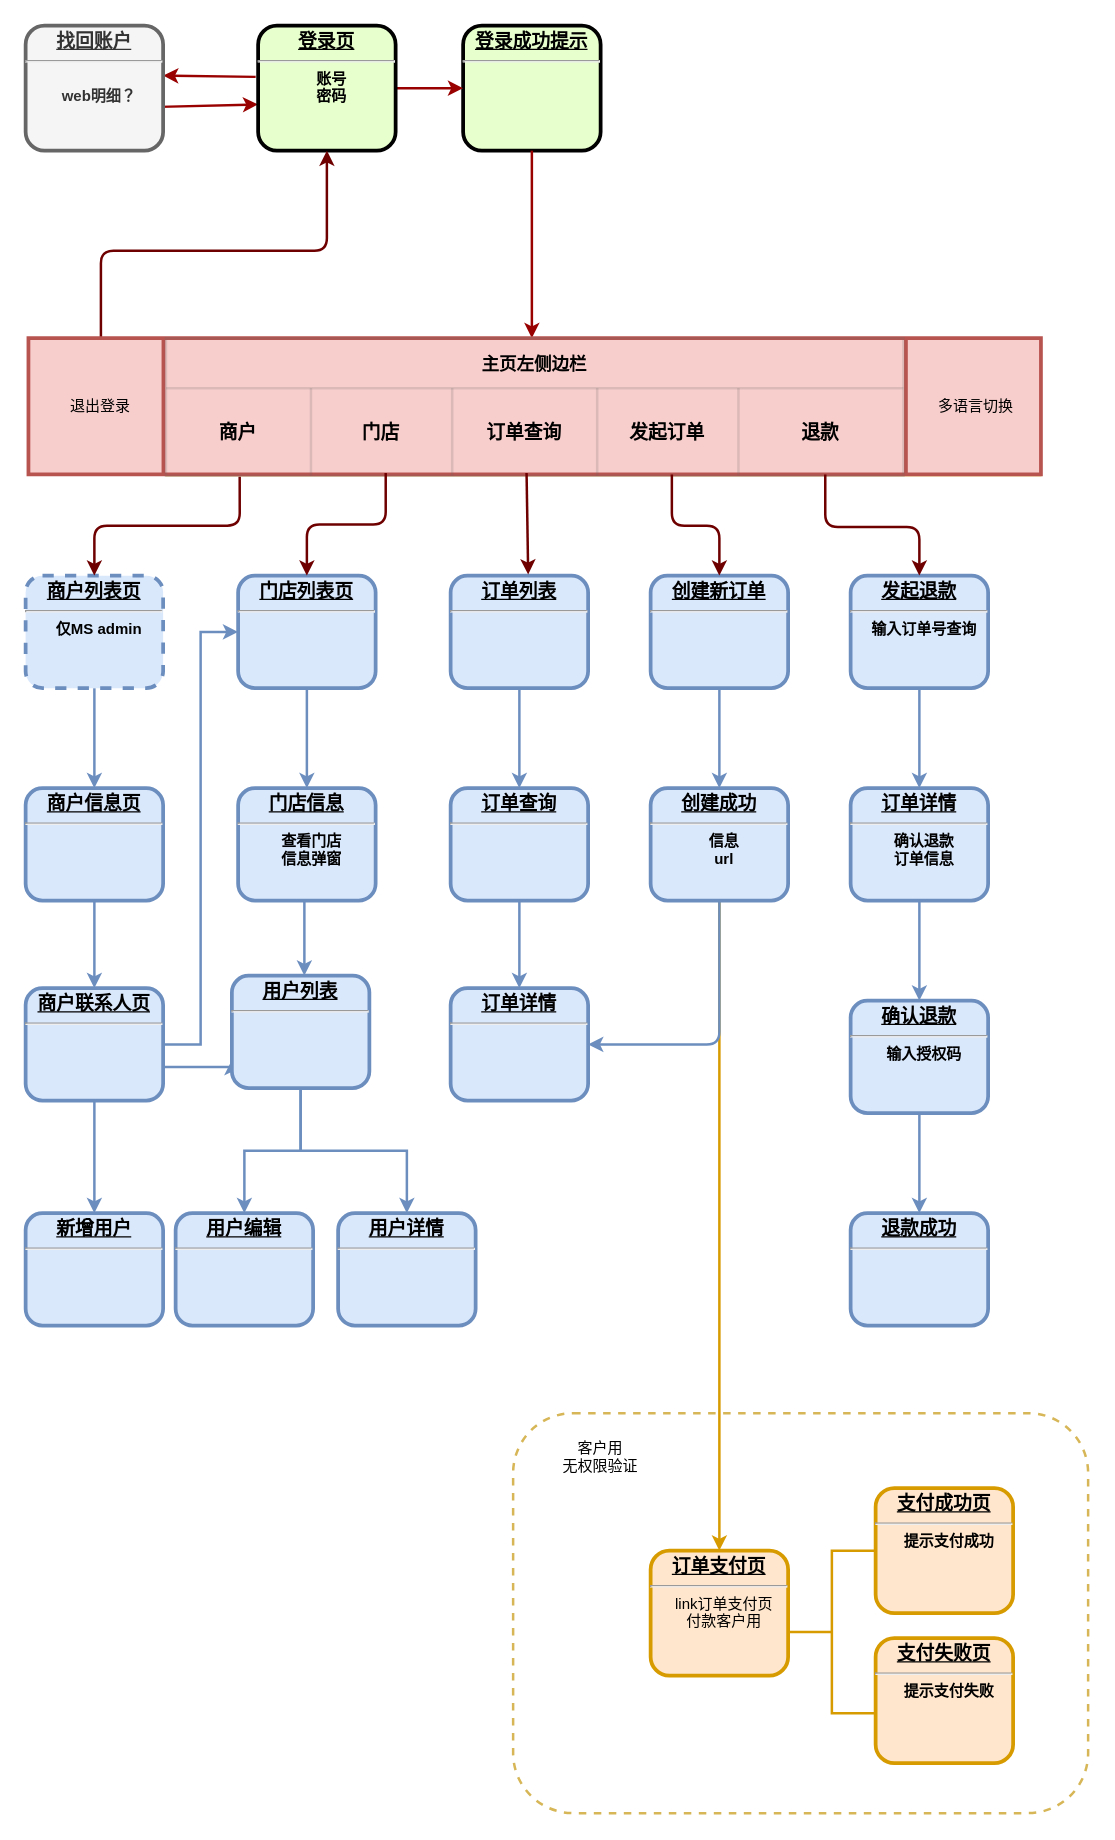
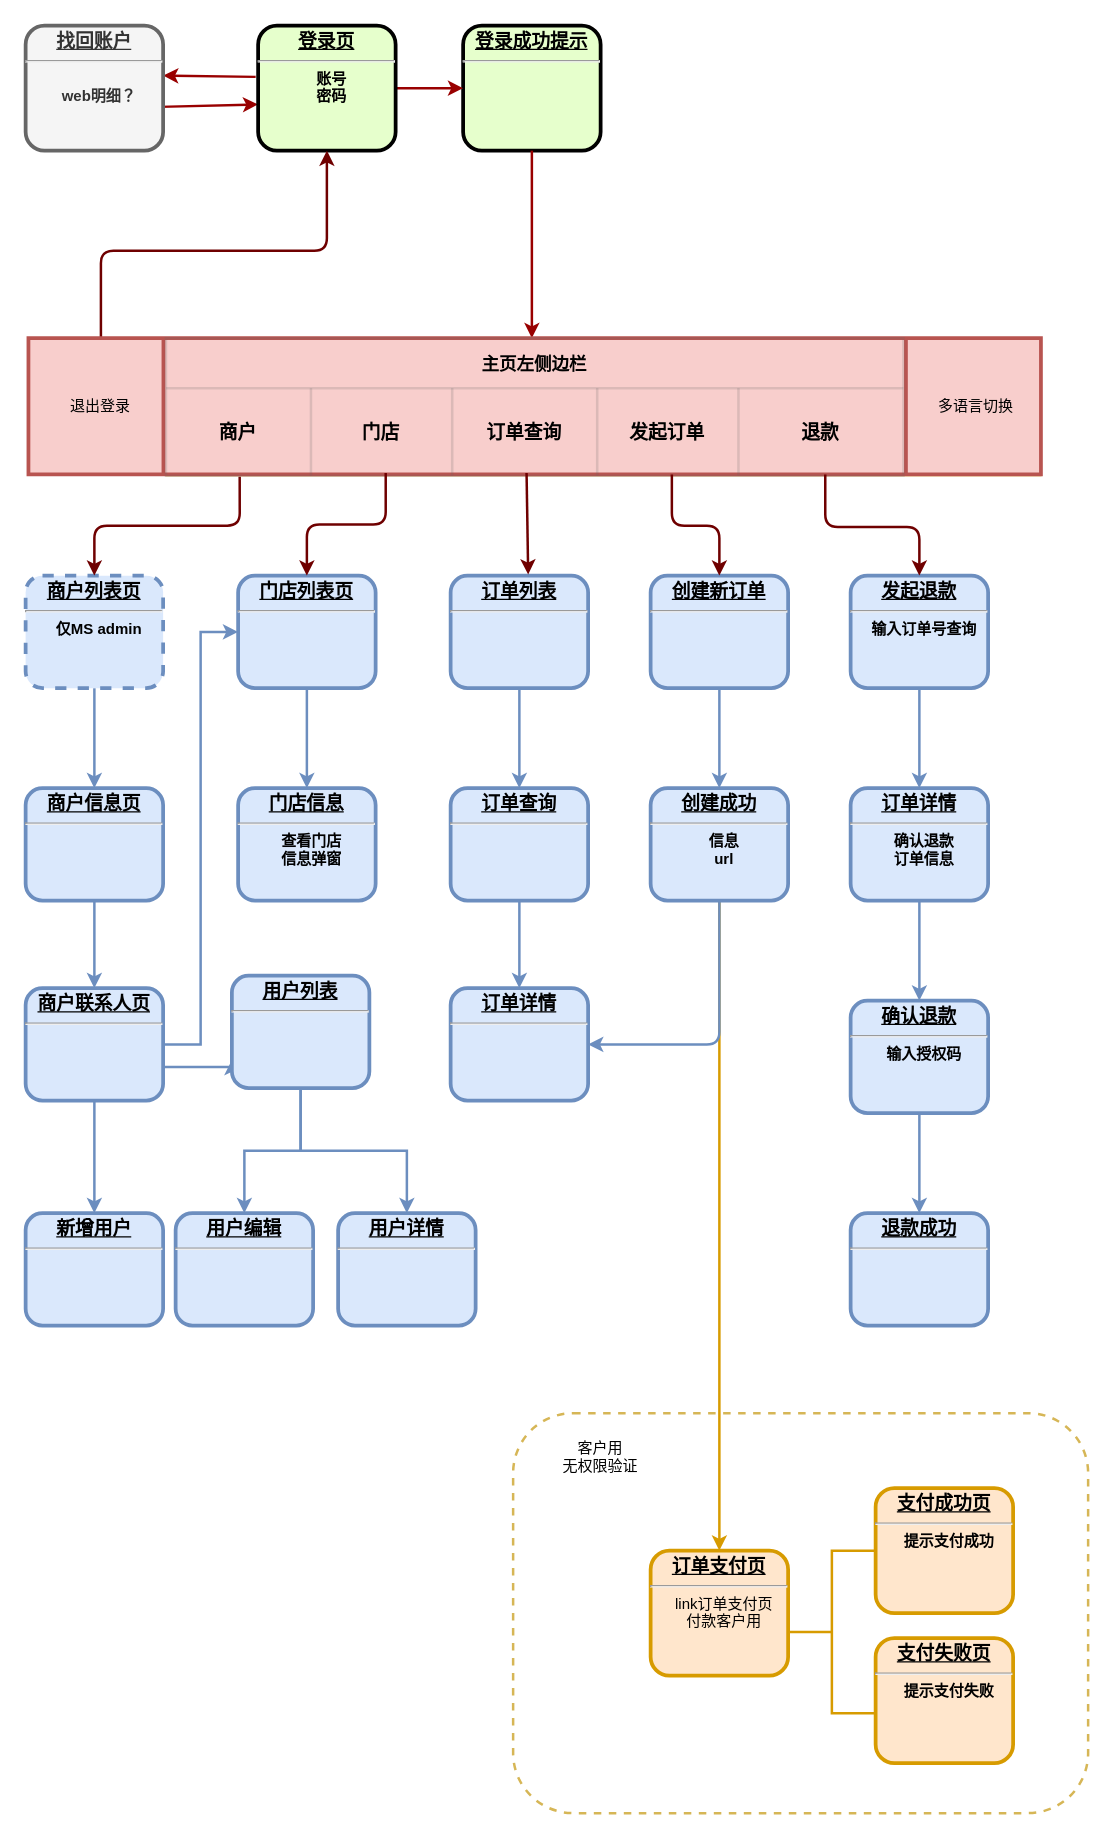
edge "门店信息 查看门店 信息弹窗" -> "用户列表": removed
